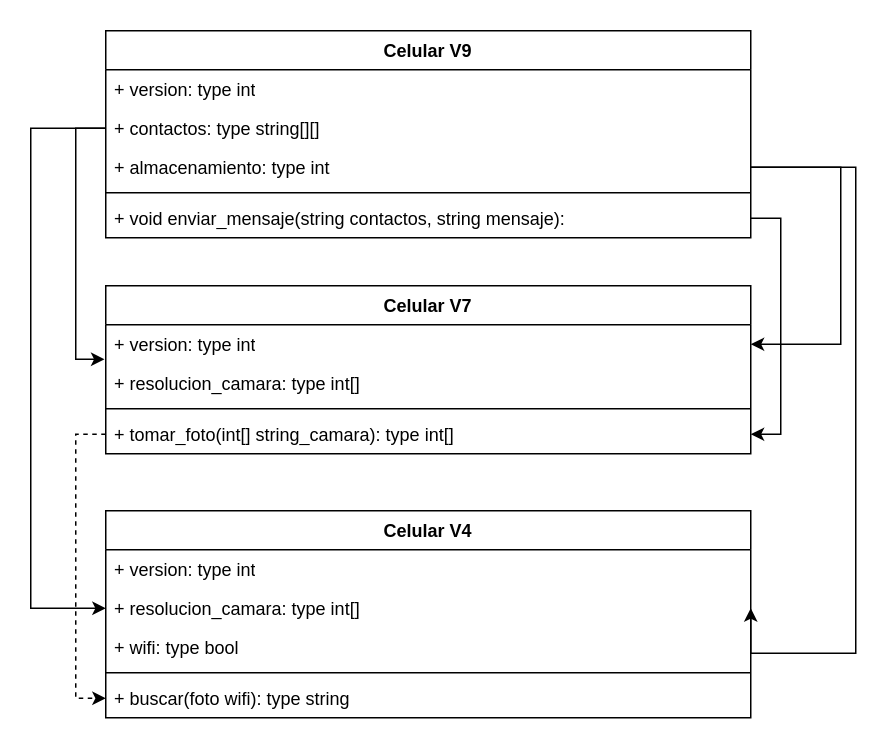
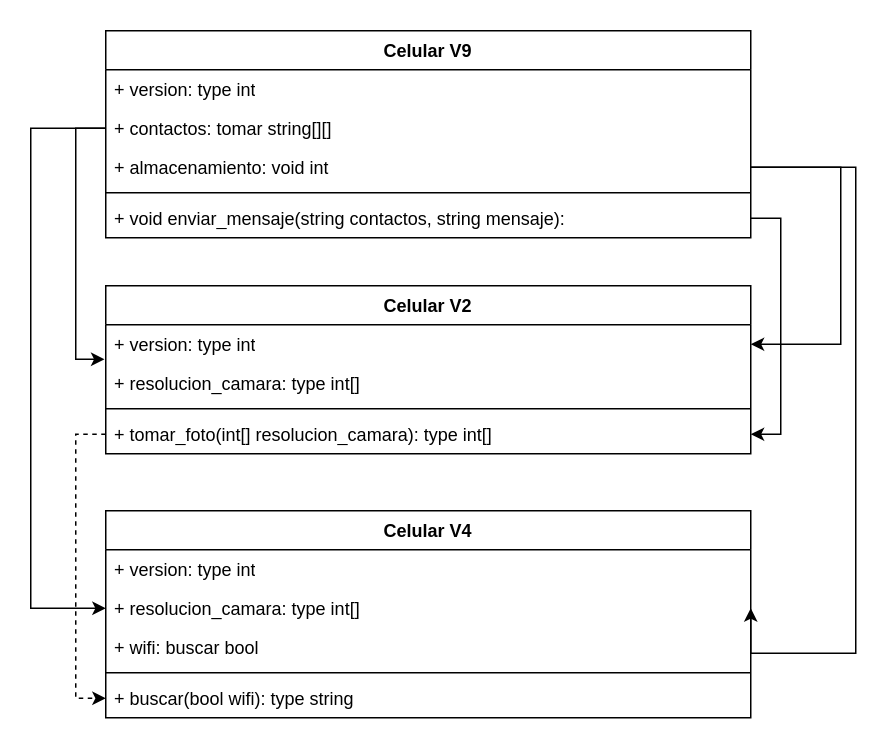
node "+ contactos: type string[][]": label "+ contactos: type string[][]" -> "+ contactos: tomar string[][]"
node "+ almacenamiento: type int": label "+ almacenamiento: type int" -> "+ almacenamiento: void int"
node "Celular V7": label "Celular V7" -> "Celular V2"
node "+ tomar_foto(int[] string_camara): type int[]": label "+ tomar_foto(int[] string_camara): type int[]" -> "+ tomar_foto(int[] resolucion_camara): type int[]"
node "+ wifi: type bool": label "+ wifi: type bool" -> "+ wifi: buscar bool"
node "+ buscar(foto wifi): type string": label "+ buscar(foto wifi): type string" -> "+ buscar(bool wifi): type string"
